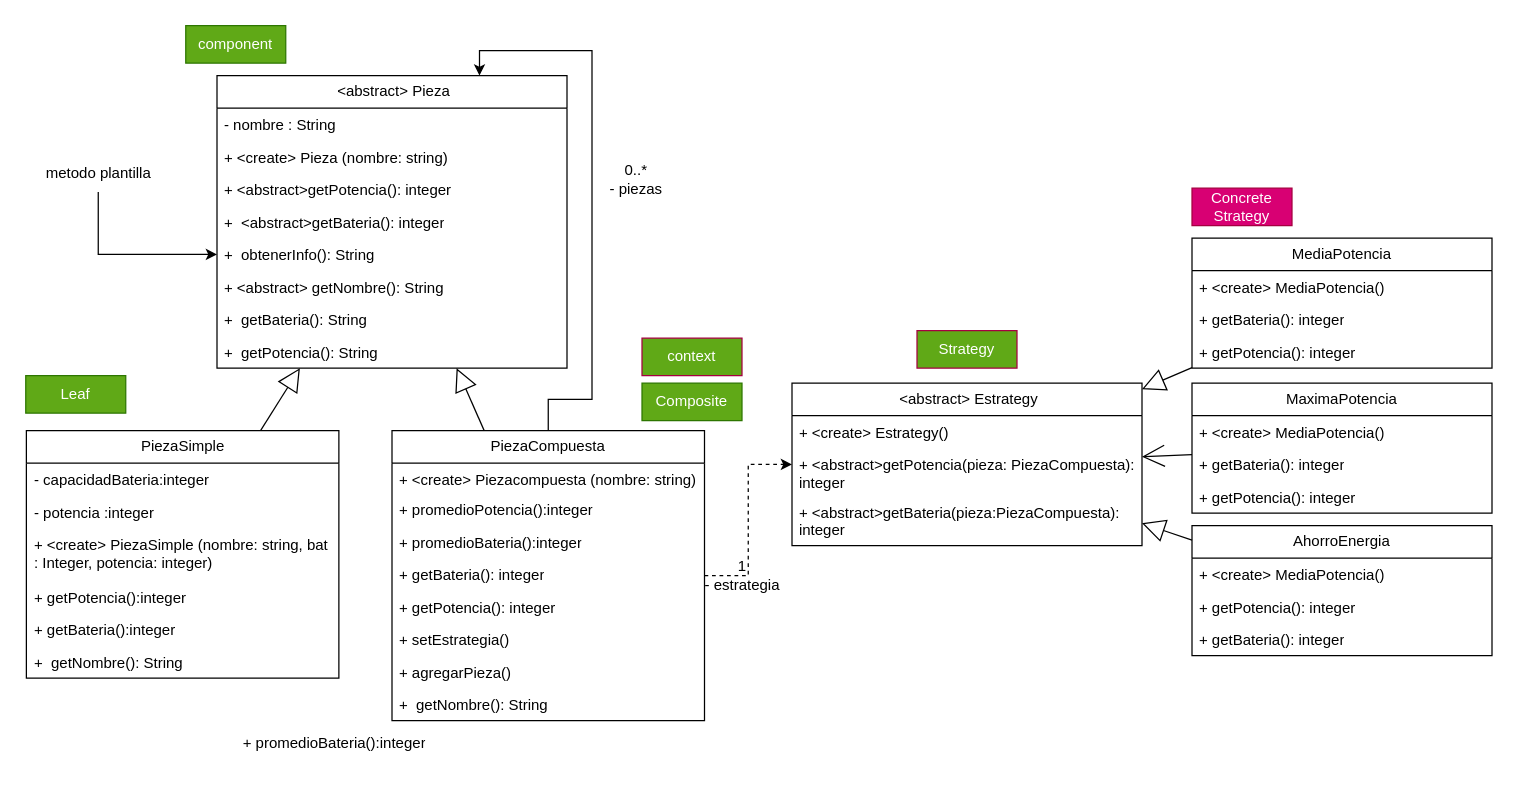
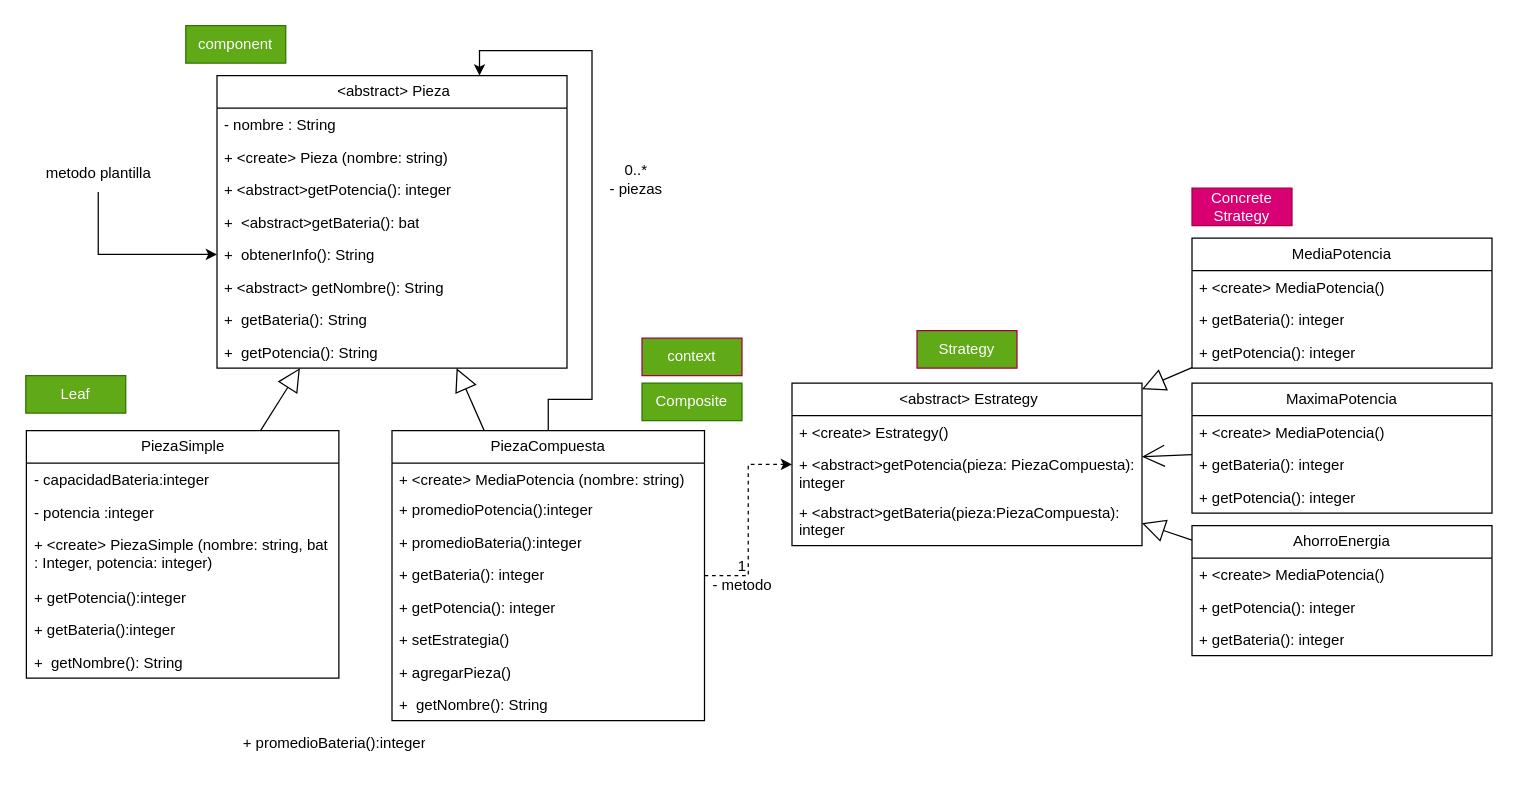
node "+ <abstract>getBateria(): integer": label "+ <abstract>getBateria(): integer" -> "+ <abstract>getBateria(): bat"
node "+ <create> Piezacompuesta (nombre: string)": label "+ <create> Piezacompuesta (nombre: string)" -> "+ <create> MediaPotencia (nombre: string)"
node "1 - estrategia": label "1 - estrategia" -> "1 - metodo"
